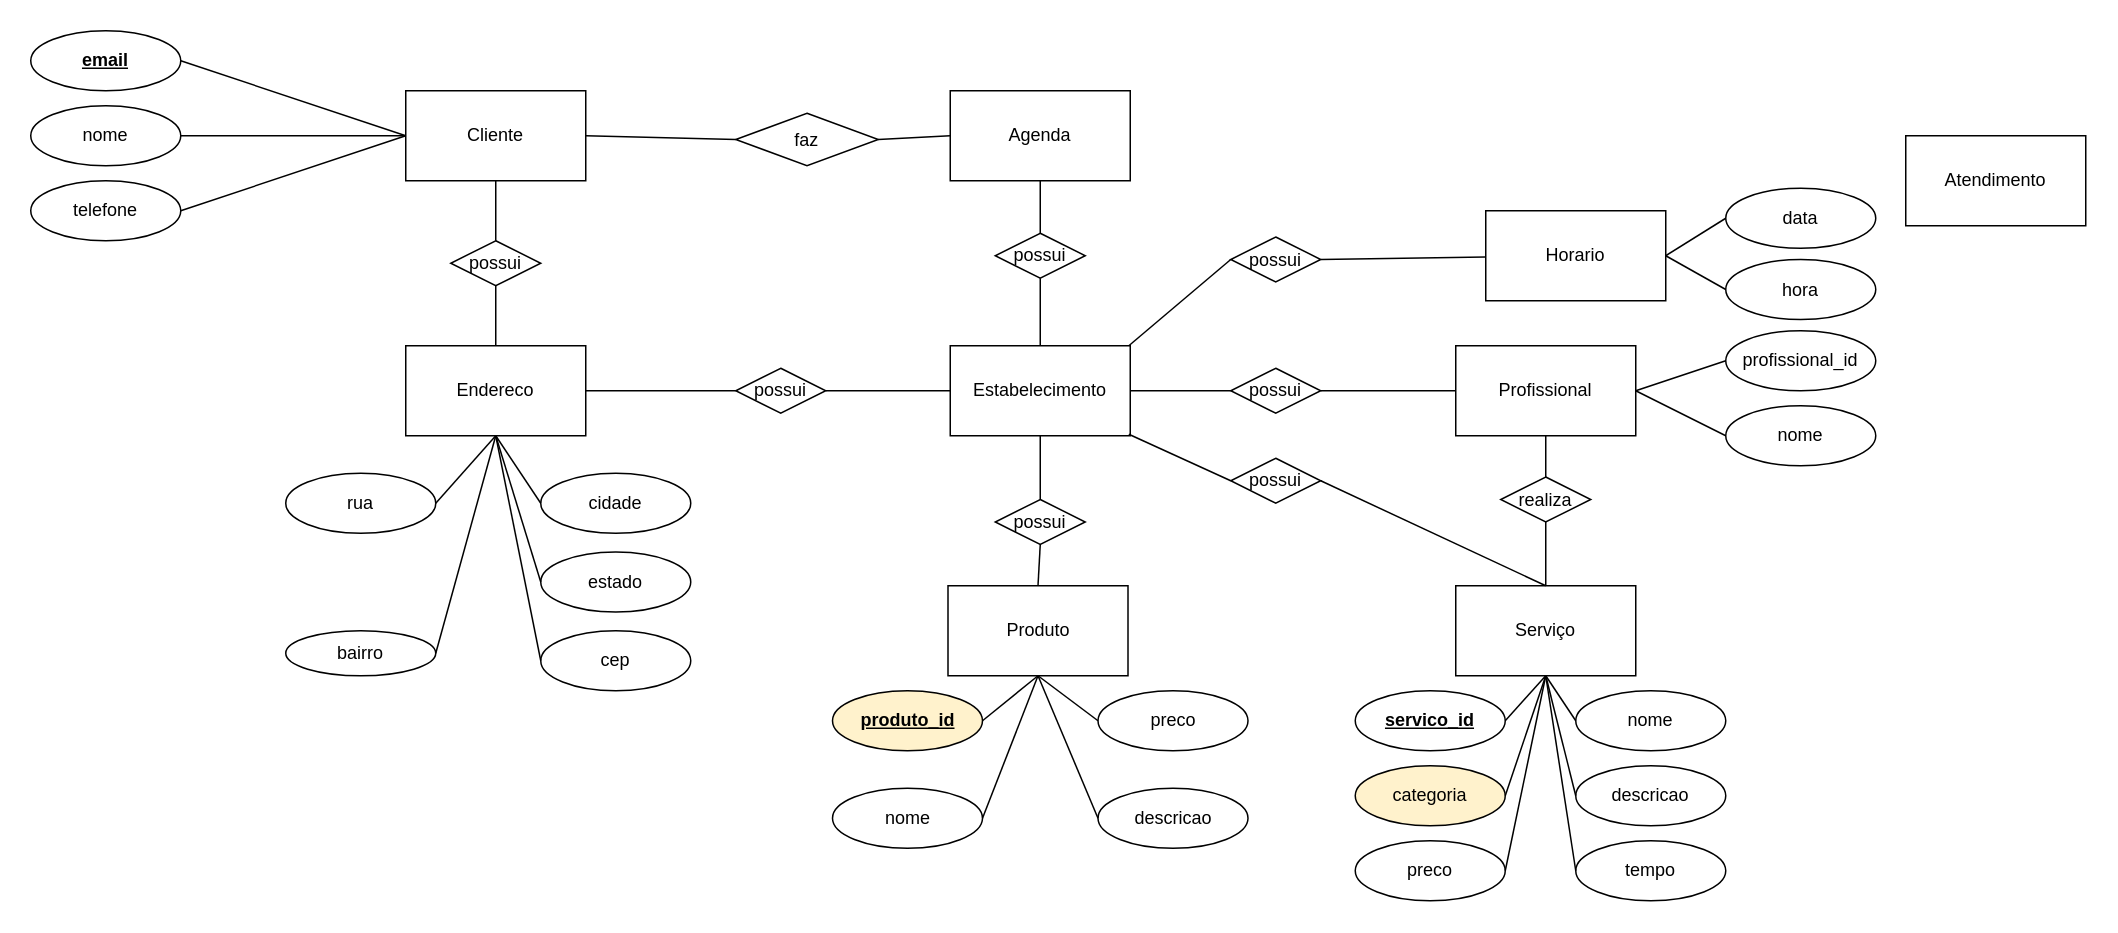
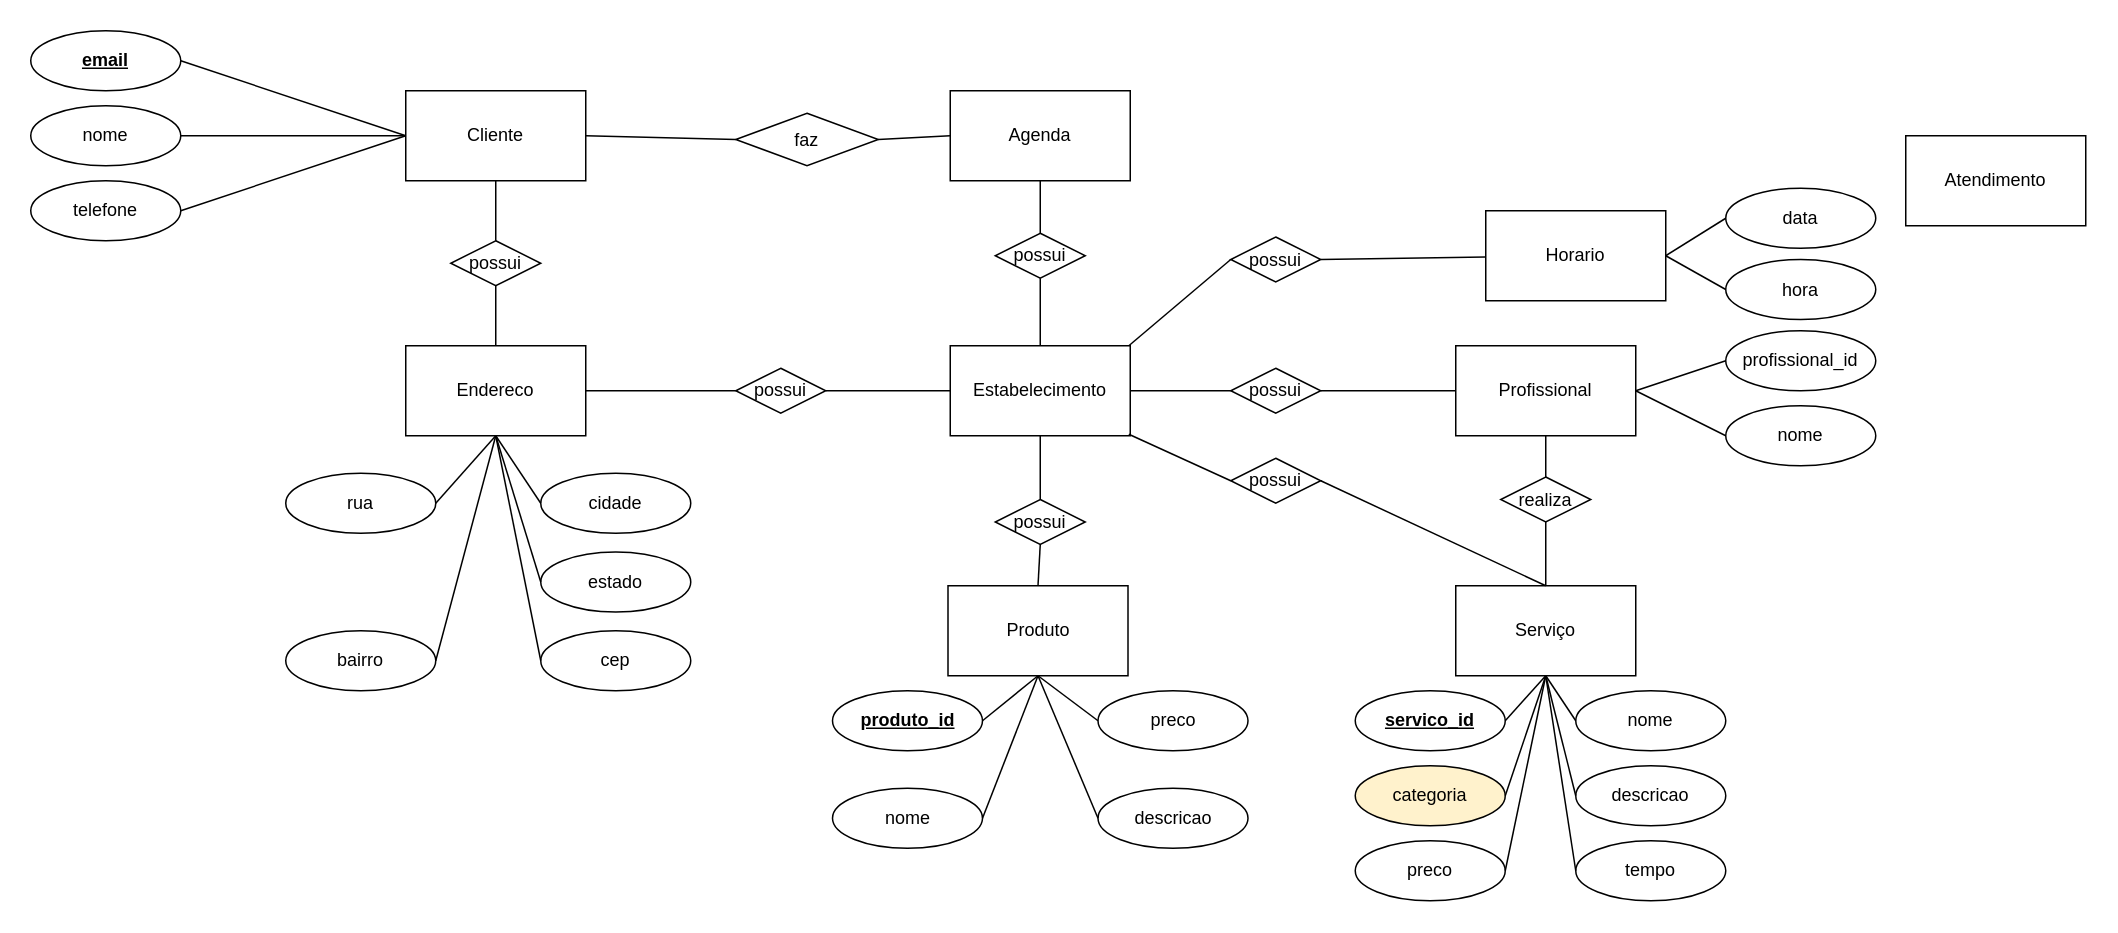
node "bairro": size 150x45 -> 150x60
node "produto_id": fillcolor #fff2cc -> #ffffff
